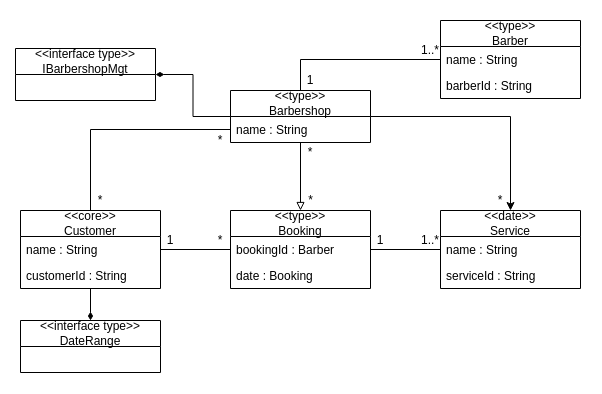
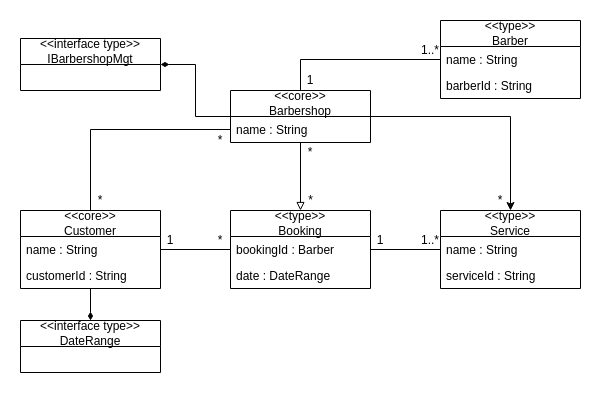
node "<<interface type>> IBarbershopMgt": moved (86, 75) -> (91, 65)
node "<<type>> Barbershop": label "<<type>> Barbershop" -> "<<core>> Barbershop"
node "<<date>> Service": label "<<date>> Service" -> "<<type>> Service"
node "date : Booking": label "date : Booking" -> "date : DateRange"
